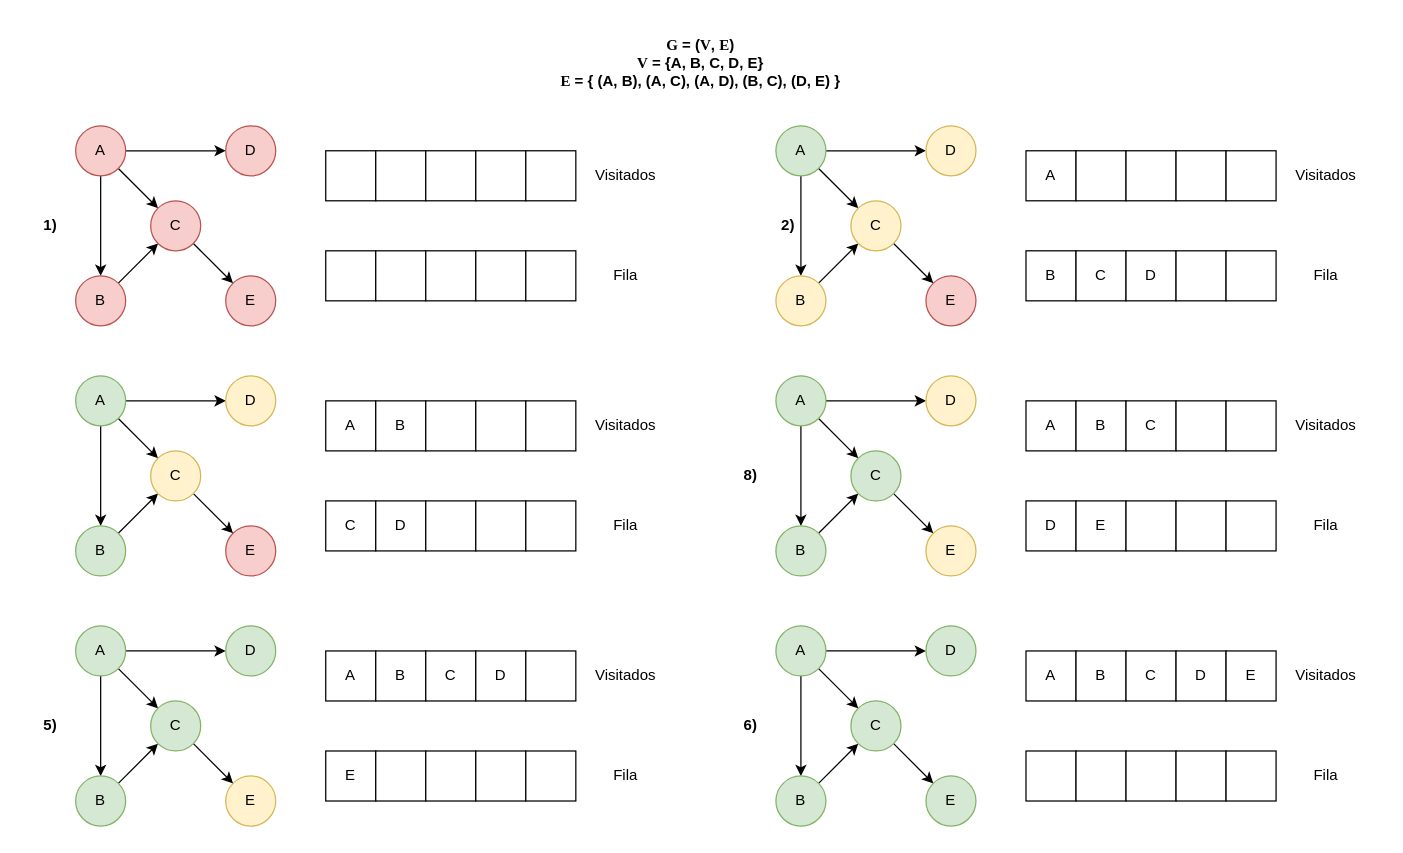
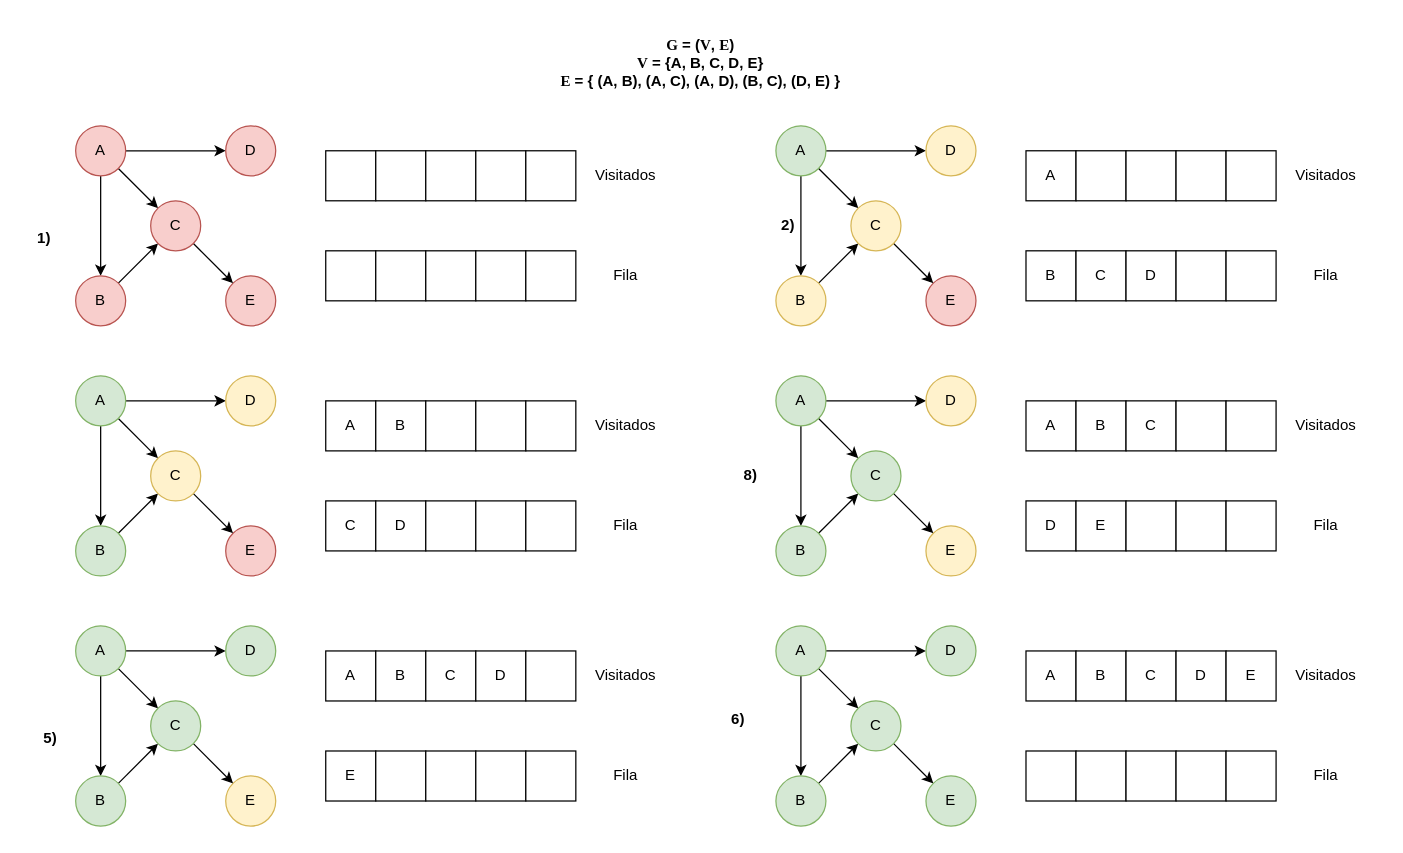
node "1)": moved (51, 226) -> (44, 238)
node "5)": moved (51, 726) -> (51, 738)
node "6)": moved (751, 726) -> (738, 719)
